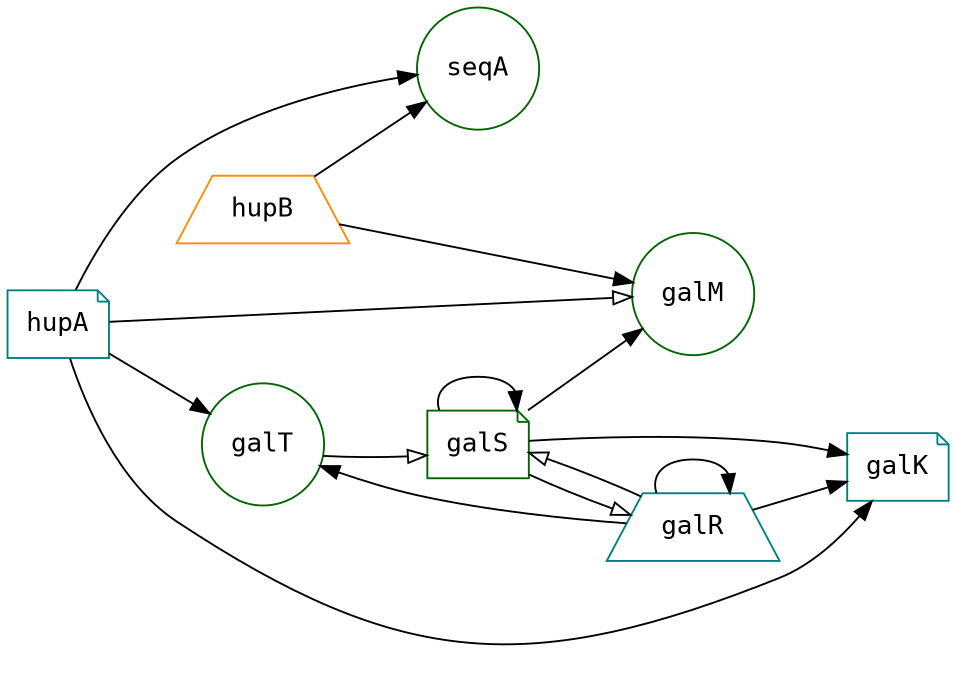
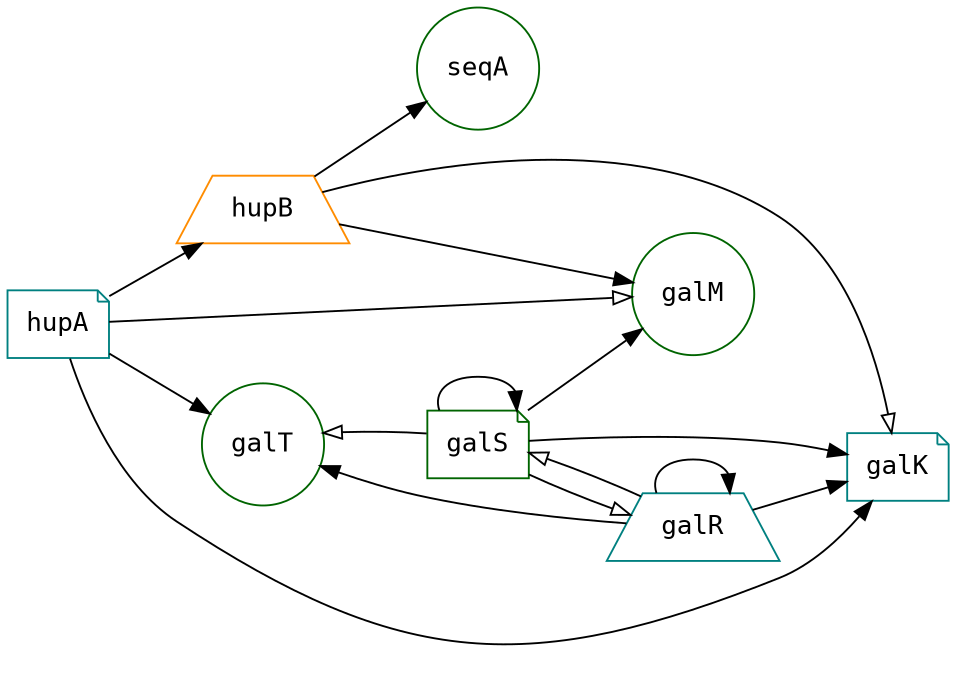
edge "hupA" -> "seqA": now "hupA" -> "hupB"
edge "hupB" -> "galK": added
edge "galT" -> "galS": reversed
